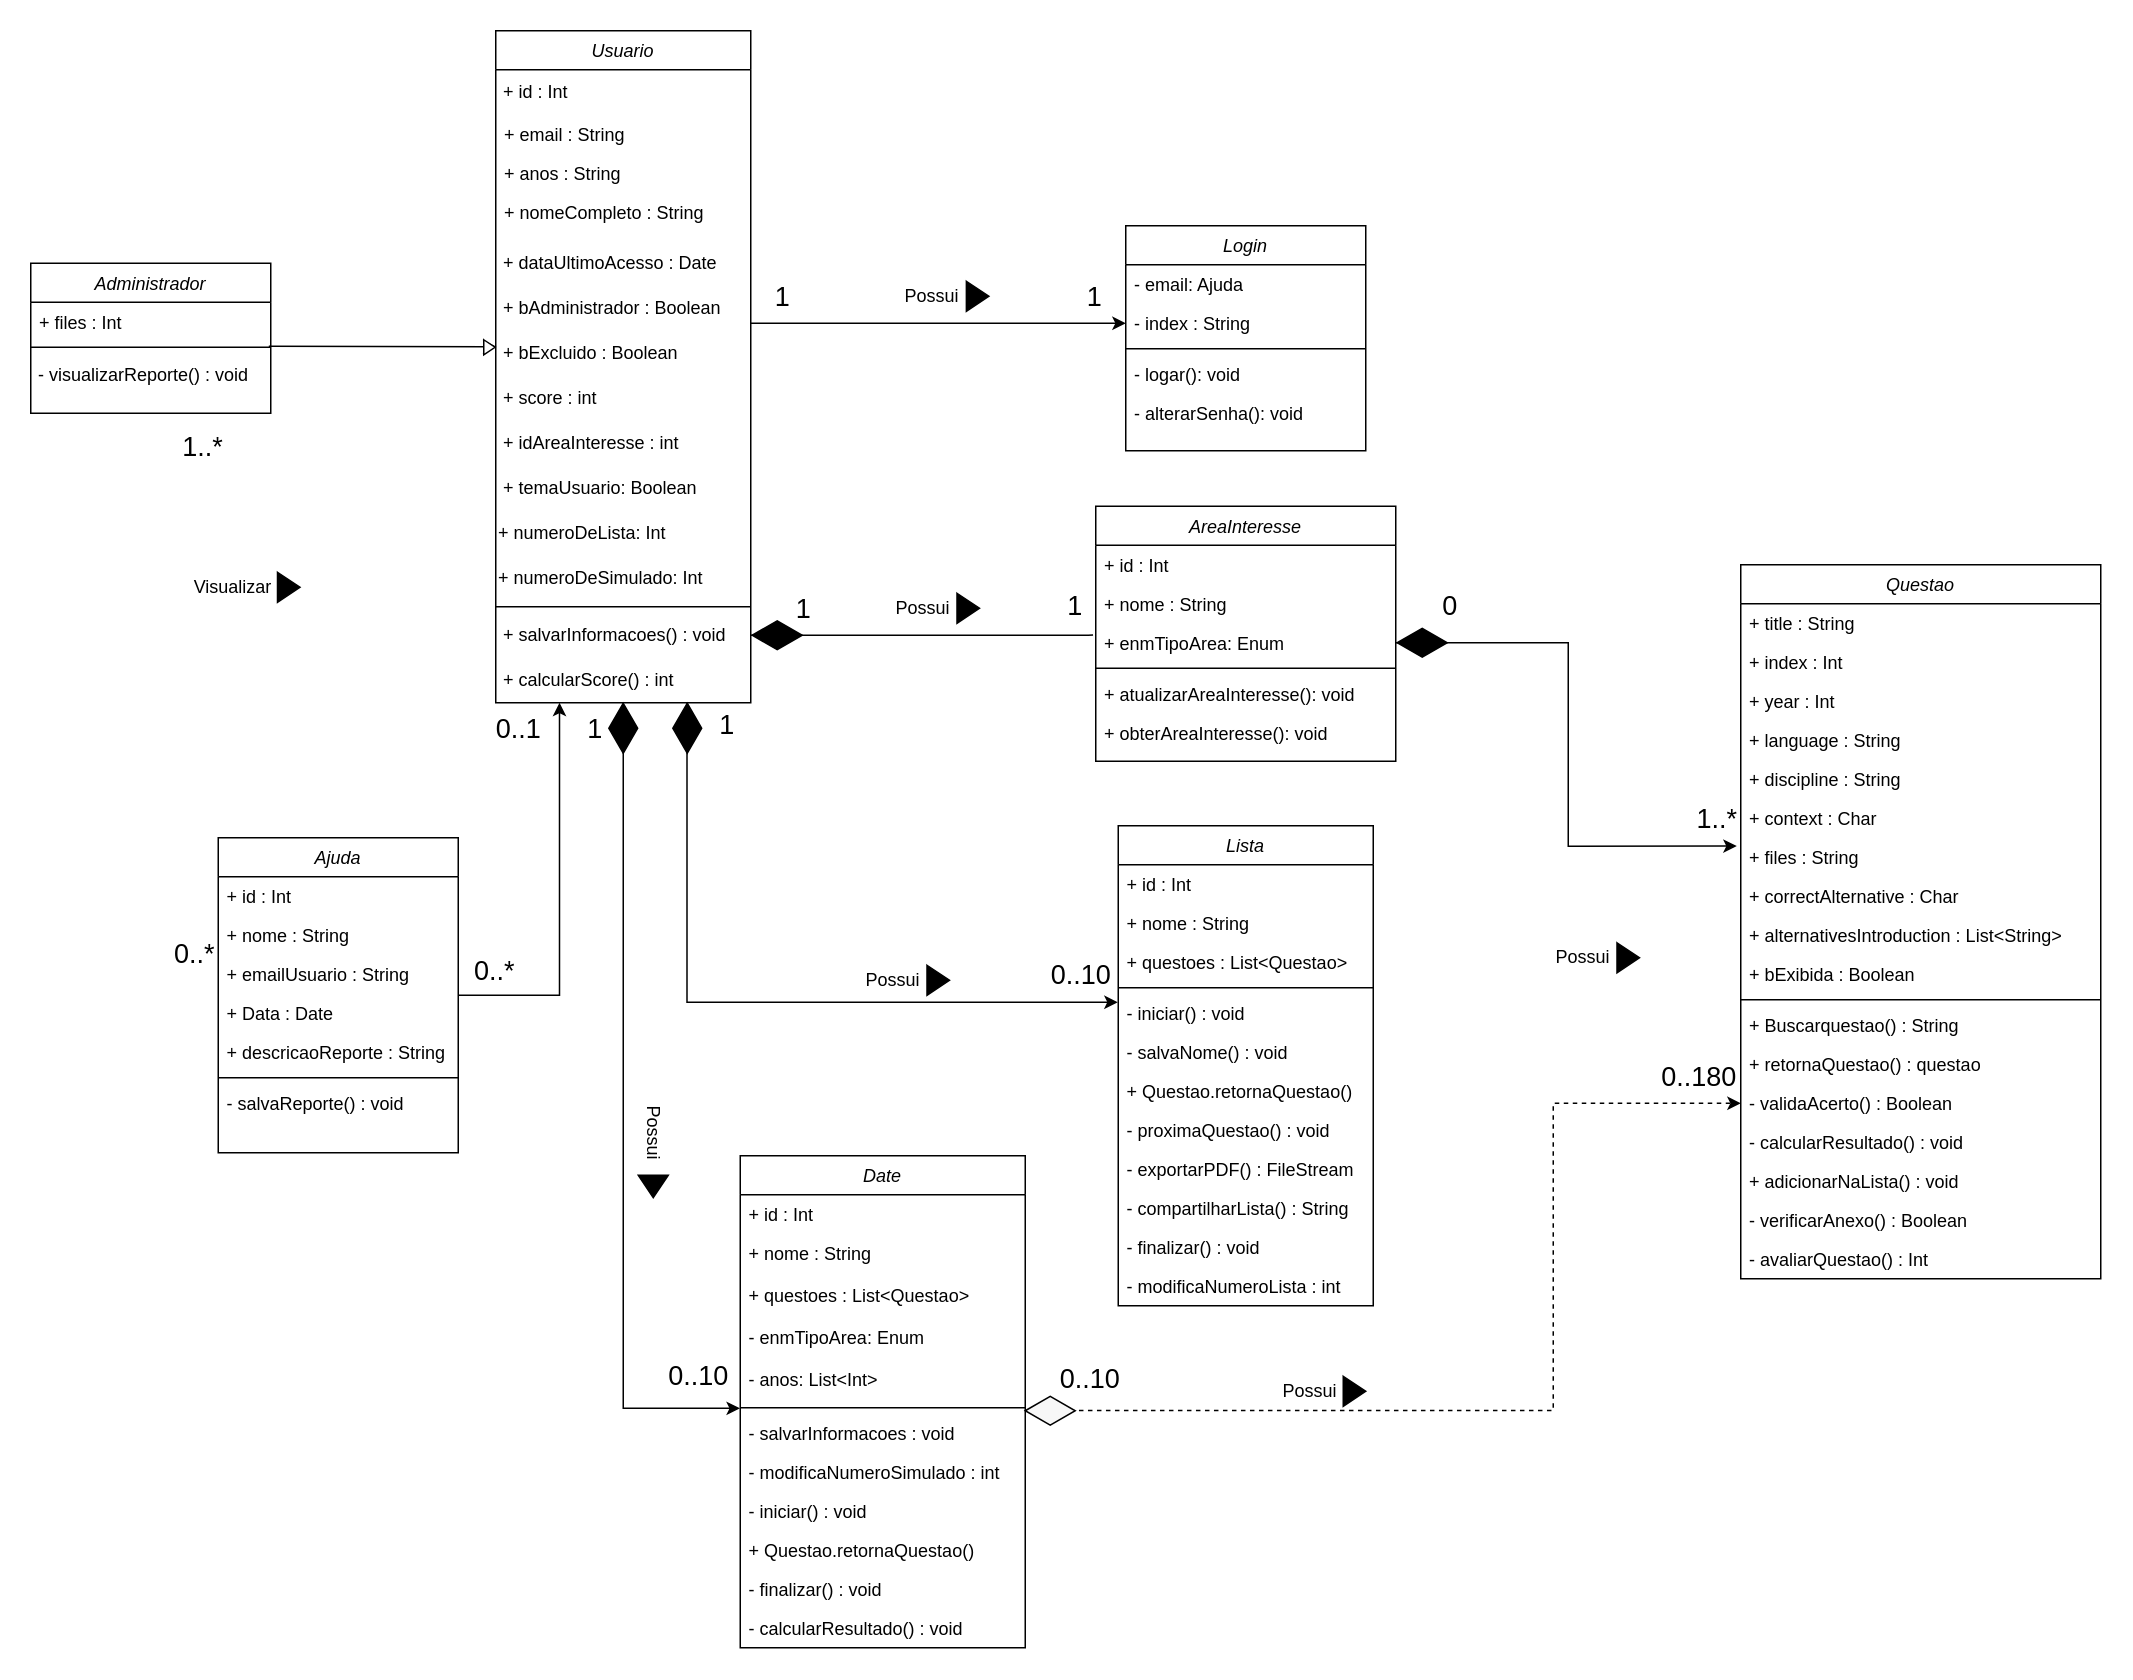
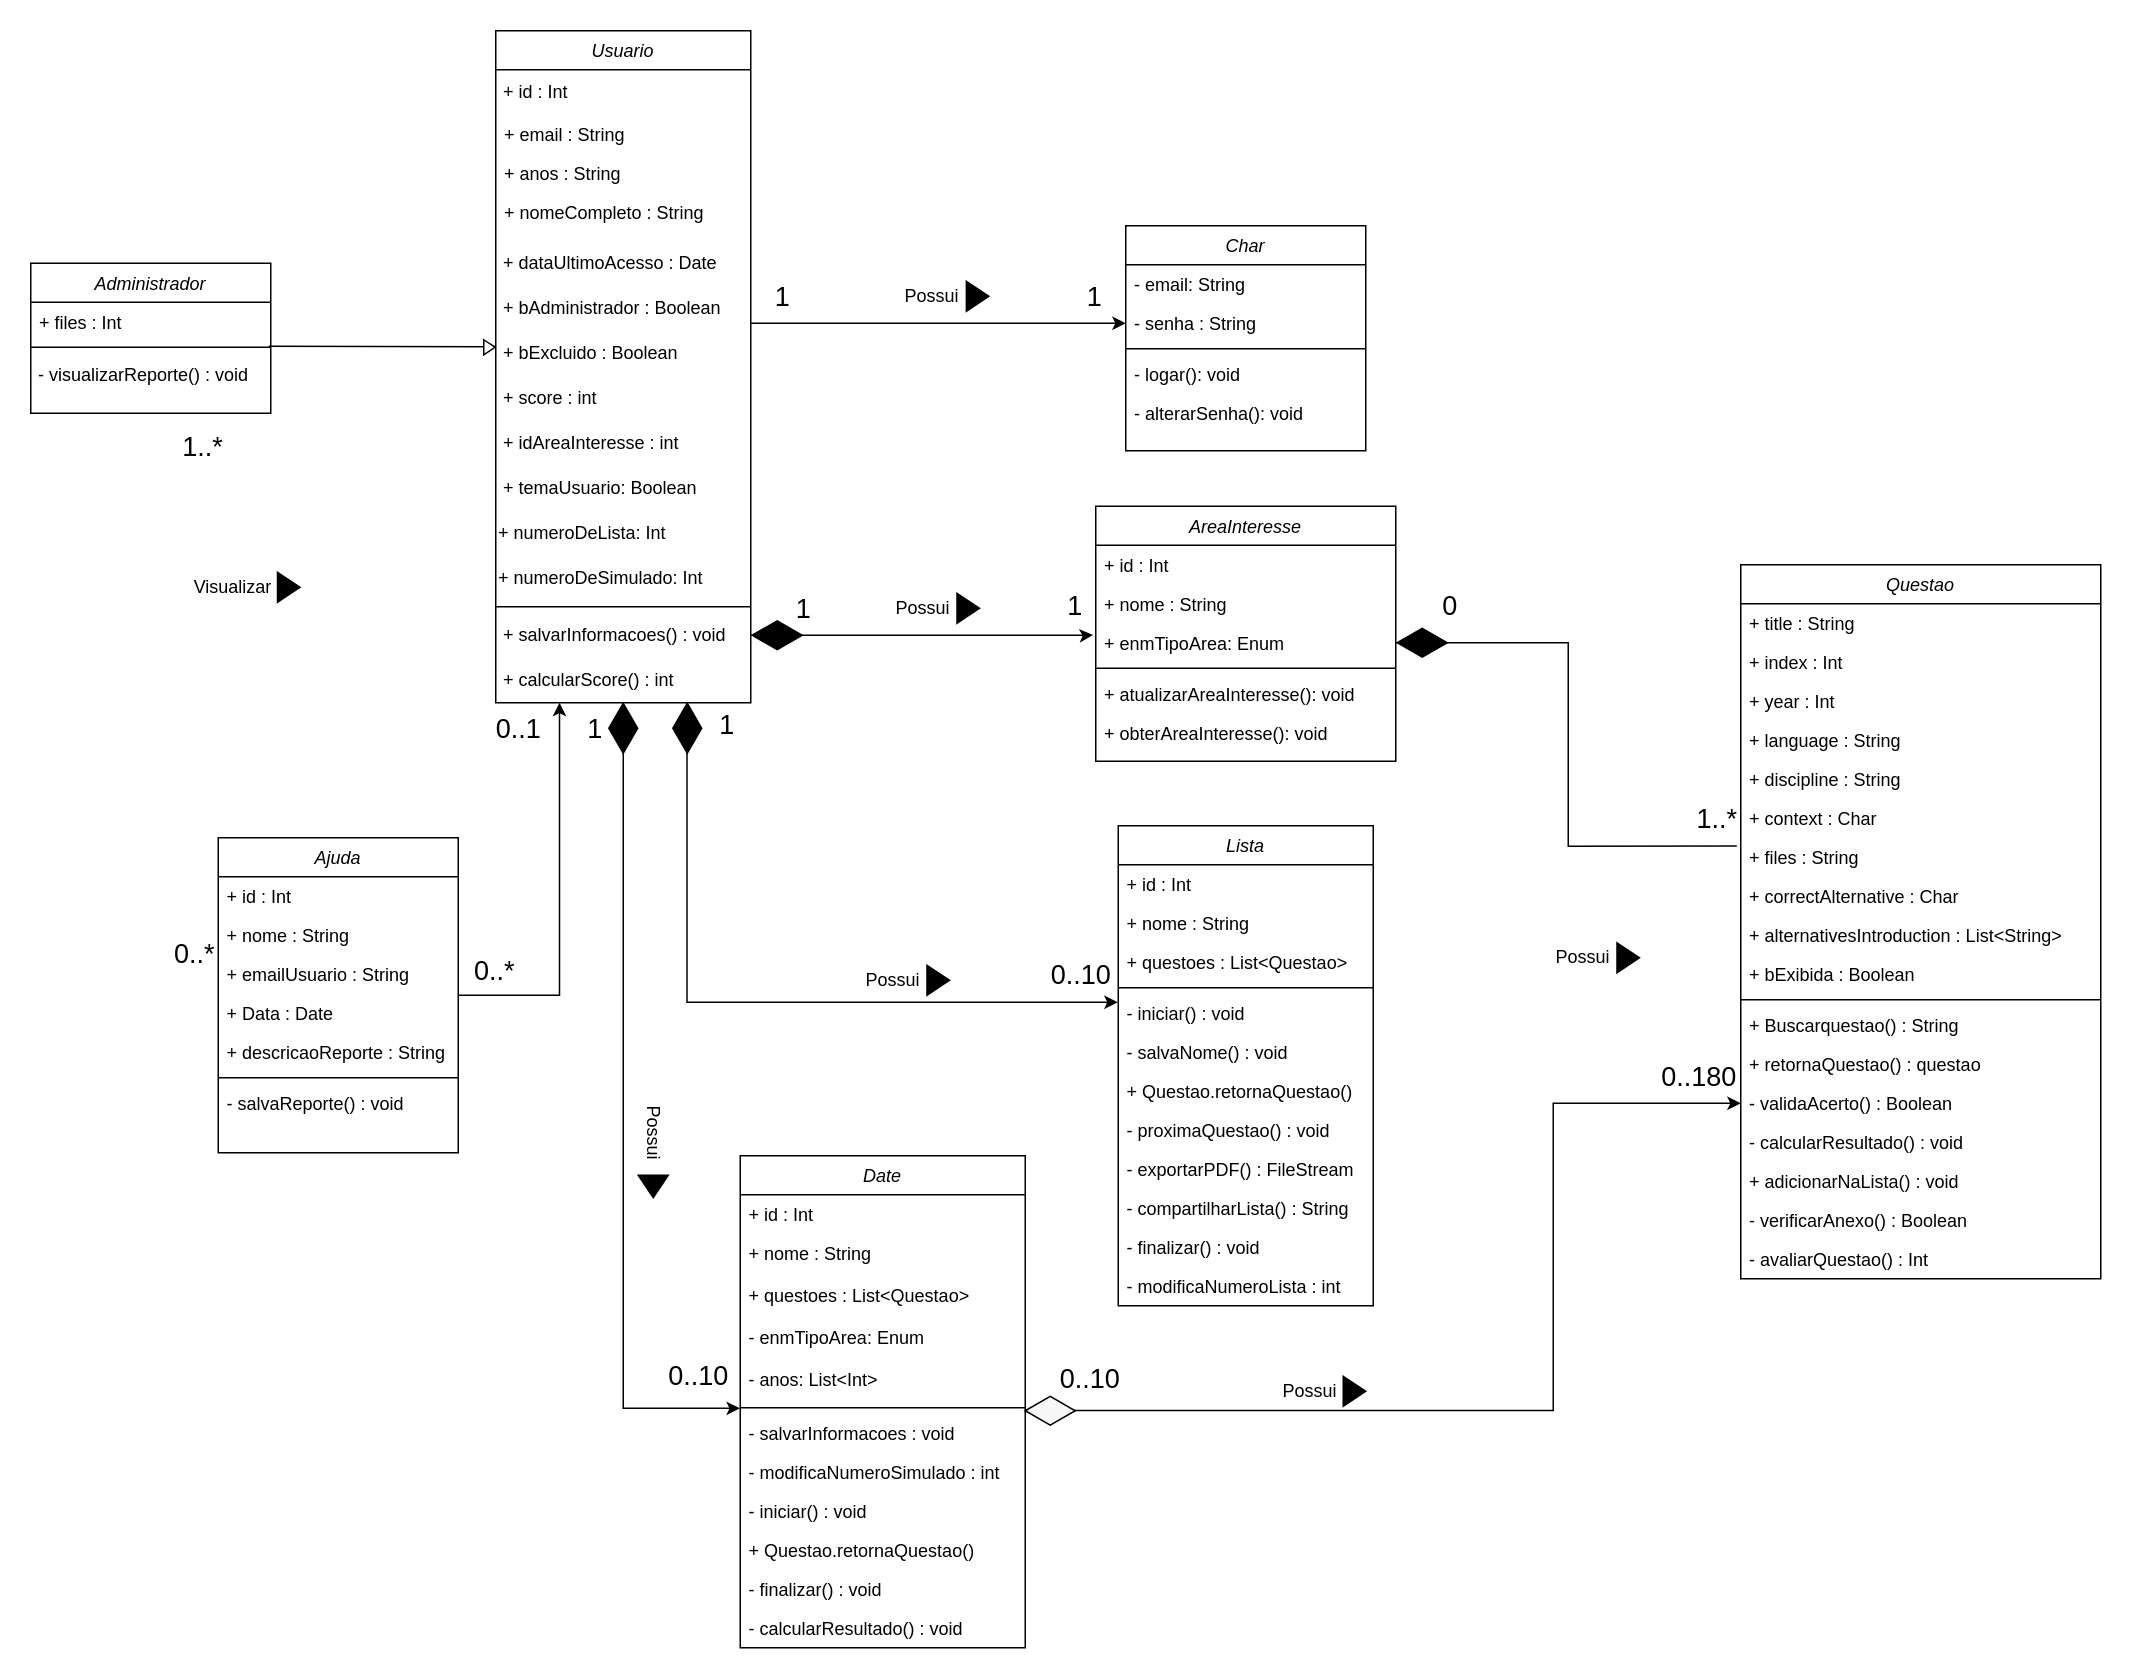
node "Login": label "Login" -> "Char"
node "- email: Ajuda": label "- email: Ajuda" -> "- email: String"
node "- index : String": label "- index : String" -> "- senha : String"
edge "+ salvarInformacoes() : void" -- "+ enmTipoArea: Enum": arrowhead none -> classic
edge "+ enmTipoArea: Enum" -> "+ files : String": arrowhead classic -> none
edge "- salvarInformacoes : void" -> "- validaAcerto() : Boolean": style dashed -> solid
